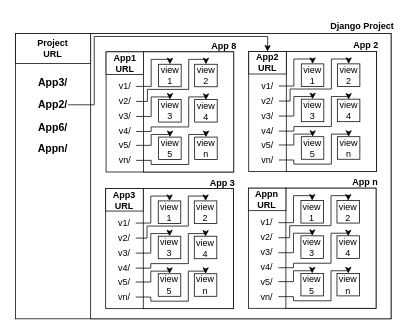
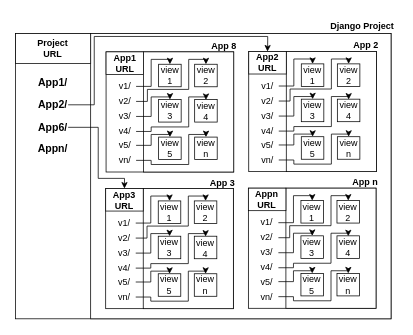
node "App3/": label "App3/" -> "App1/"
edge "App6/" -> "App3 URL": added
